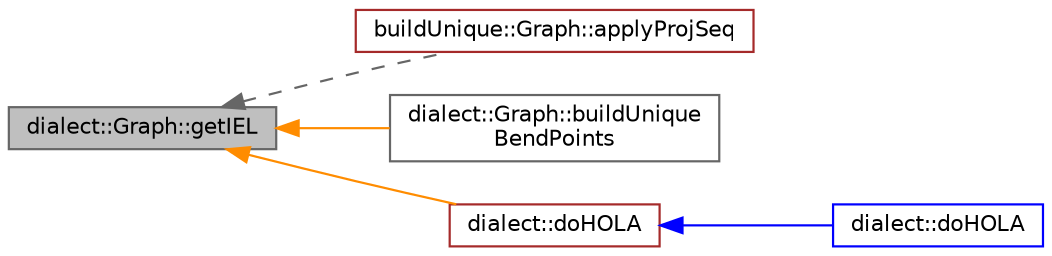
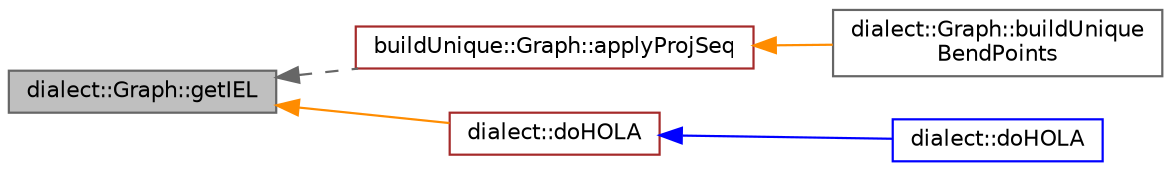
edge "dialect::Graph::buildUnique BendPoints" -> "dialect::Graph::getIEL": now "dialect::Graph::buildUnique BendPoints" -> "buildUnique::Graph::applyProjSeq"
